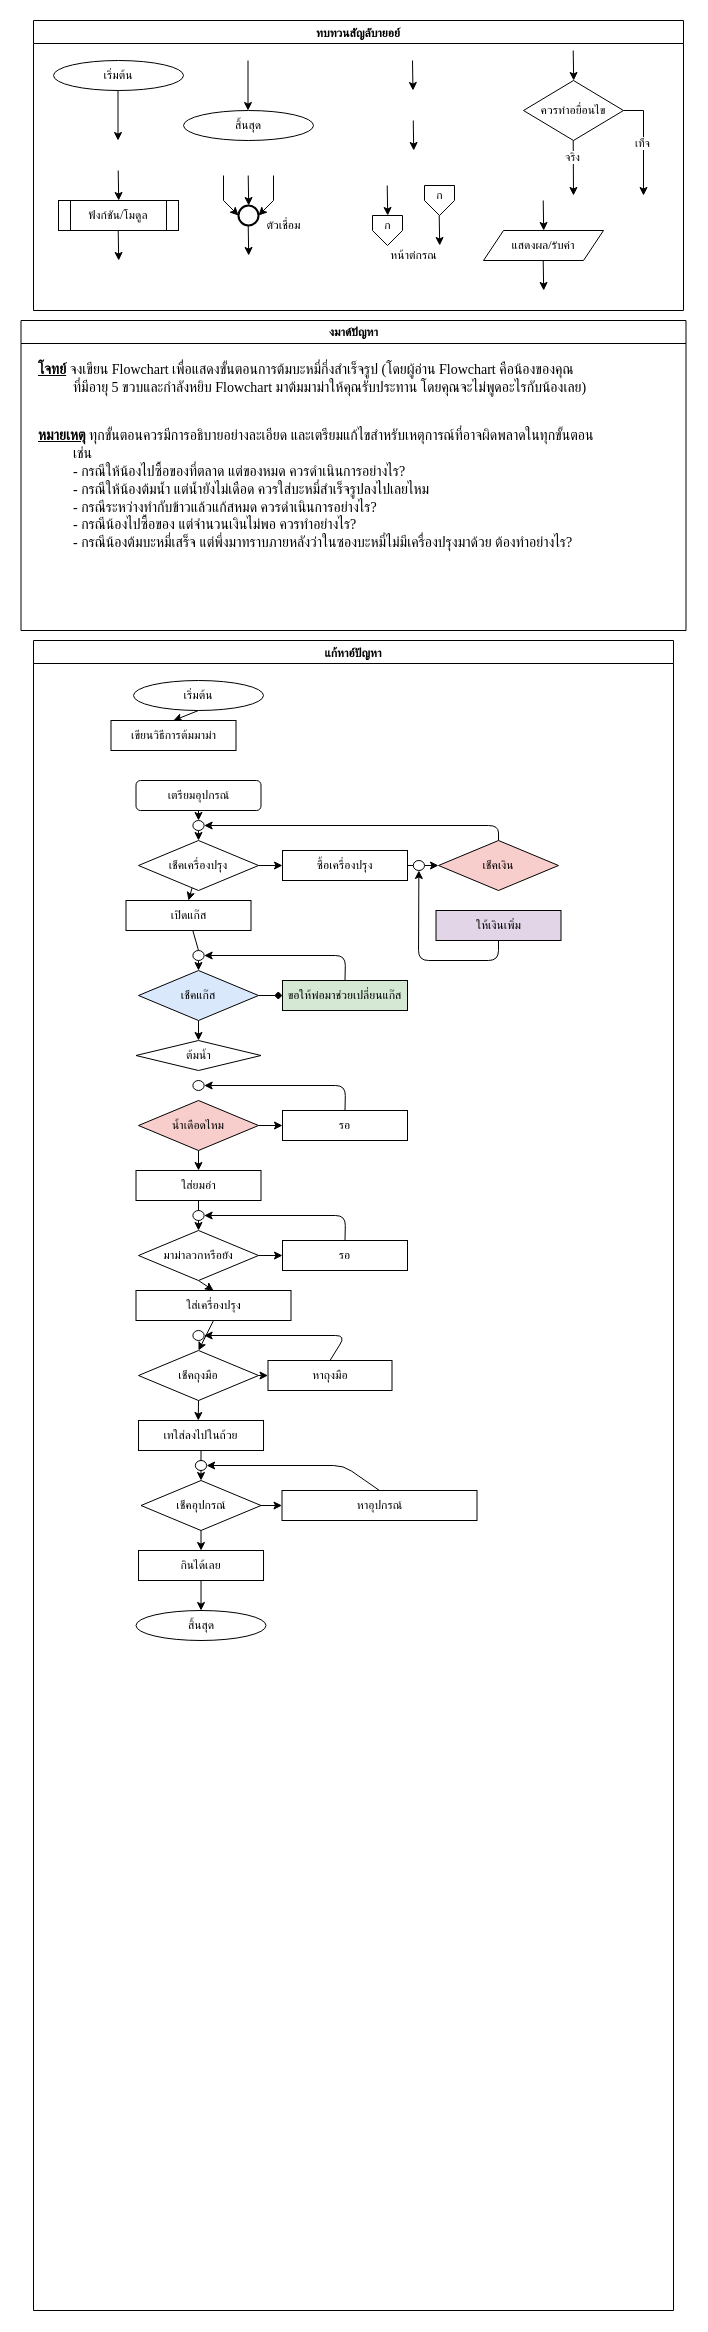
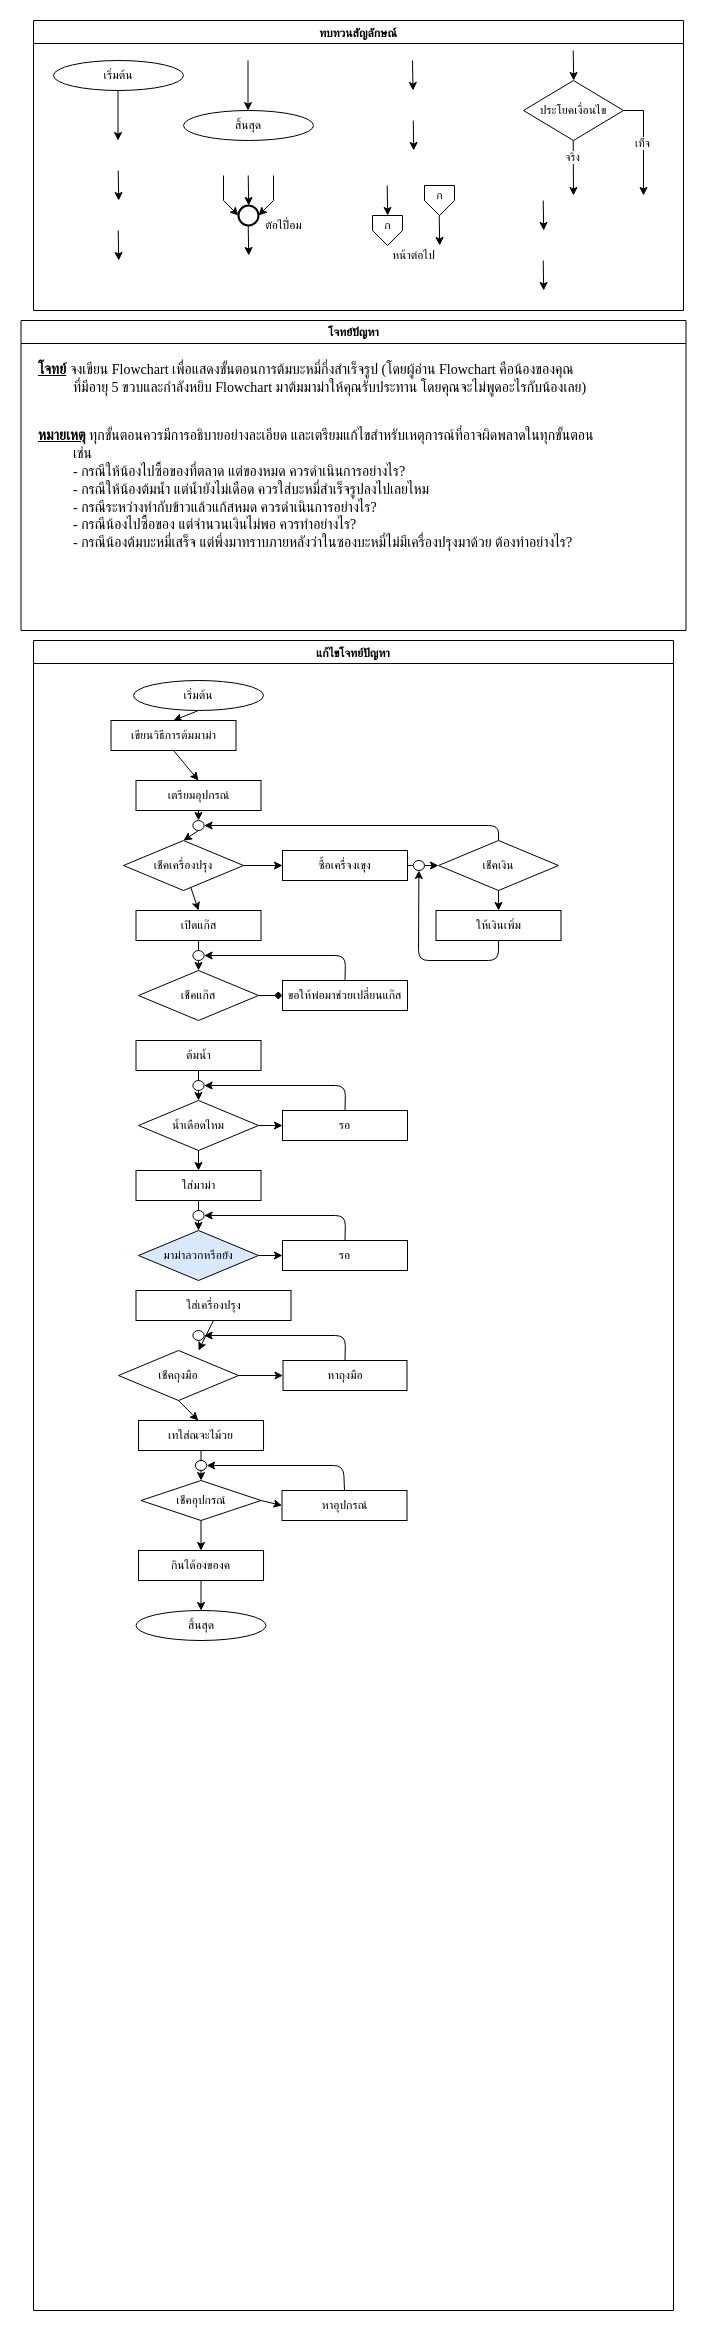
node "ทบทวนสัญลับายอย์": label "ทบทวนสัญลับายอย์" -> "ทบทวนสัญลักษณ์"
node "ควรทำอยื่อนไข": label "ควรทำอยื่อนไข" -> "ประโยคเงื่อนไข"
node "ฟังก์ชัน/โมดูล": removed
node "ตัวเชื่อม": label "ตัวเชื่อม" -> "ตัอไปื่อม"
node "แสดงผล/รับค่า": removed
node "หน้าต่กรณ": label "หน้าต่กรณ" -> "หน้าต่อไป"
node "งมาด์ปัญหา": label "งมาด์ปัญหา" -> "โจทย์ปัญหา"
node "แก้หาอ์ปัญหา": label "แก้หาอ์ปัญหา" -> "แก้ไขโจทย์ปัญหา"
edge "เขียนวิธีการต้มมาม่า" -> "เตรียมอุปกรณ์": added
node "เตรียมอุปกรณ์": shape rounded rectangle -> rectangle
node "เช็คเครื่องปรุง": moved (199, 866) -> (184, 866)
node "ซื้อเครื่องปรุง": label "ซื้อเครื่องปรุง" -> "ซื้อเครื่จงเขุง"
node "เช็คเงิน": fillcolor #f8cecc -> #ffffff
edge "เช็คเงิน" -> "ให้เงินเพิ่ม": added
node "เปิดแก๊ส": moved (189, 916) -> (199, 926)
node "ให้เงินเพิ่ม": fillcolor #e1d5e7 -> #ffffff
node "เช็คแก๊ส": fillcolor #dae8fc -> #ffffff
node "ขอให้พ่อมาช่วยเปลี่ยนแก๊ส": fillcolor #d5e8d4 -> #ffffff
edge "เช็คแก๊ส" -> "ต้มน้ำ": removed
node "ต้มน้ำ": shape diamond -> rectangle
edge "ต้มน้ำ" -> "น้ำเดือดไหม": added
node "น้ำเดือดไหม": fillcolor #f8cecc -> #ffffff
node "ใส่ยมอ่า": label "ใส่ยมอ่า" -> "ใส่มาม่า"
node "มาม่าลวกหรือยัง": fillcolor #ffffff -> #dae8fc
edge "มาม่าลวกหรือยัง" -> "ใส่เครื่องปรุง": removed
node "เช็คถุงมือ": moved (199, 1376) -> (179, 1376)
node "หาถุงมือ": moved (330, 1376) -> (345, 1376)
node "เทใส่ลงไปในถ้วย": label "เทใส่ลงไปในถ้วย" -> "เทใส่ณจะไม้วย"
node "เช็คอุปกรณ์": size 120x50 -> 120x40
node "หาอุปกรณ์": size 195x30 -> 125x30
node "กินได้เลย": label "กินได้เลย" -> "กินได้องของค"
